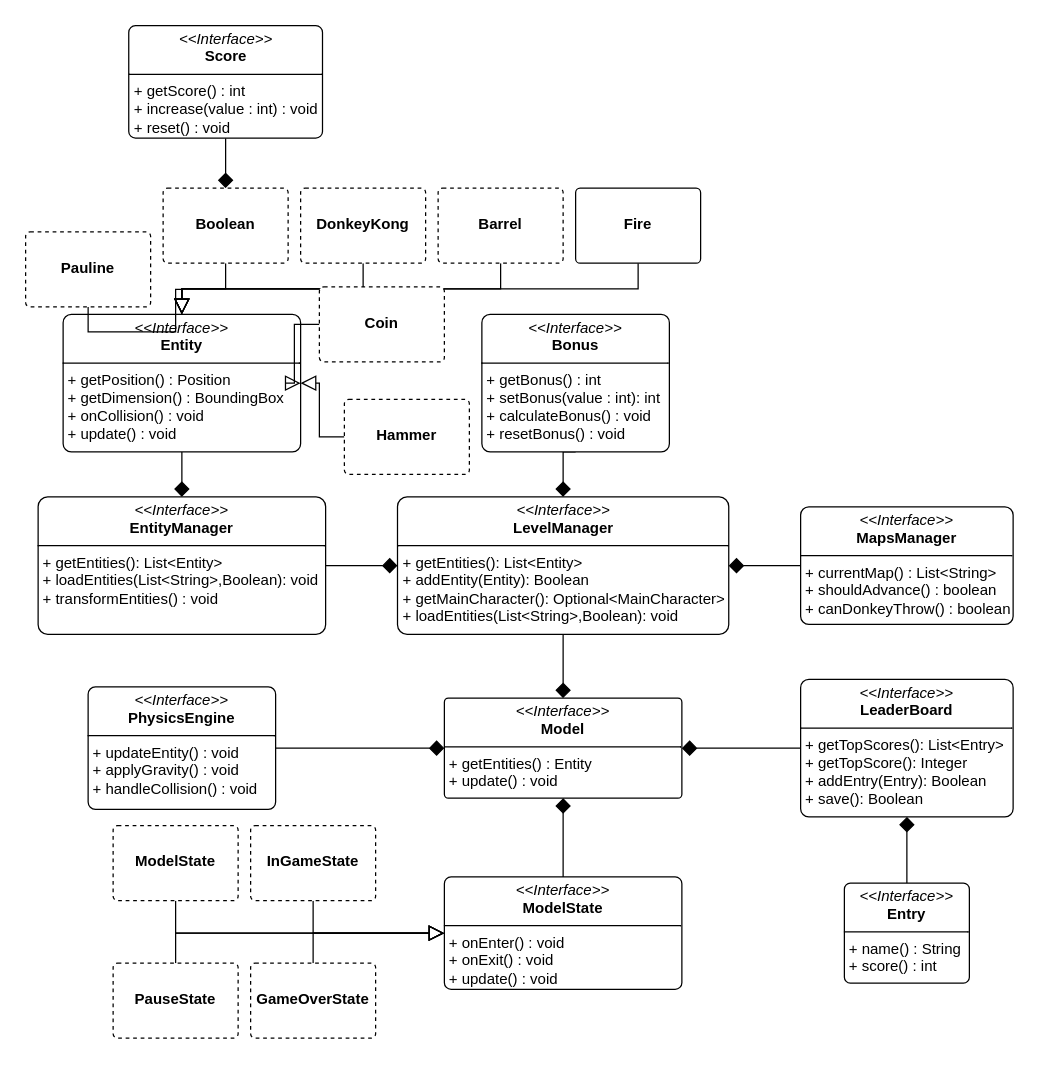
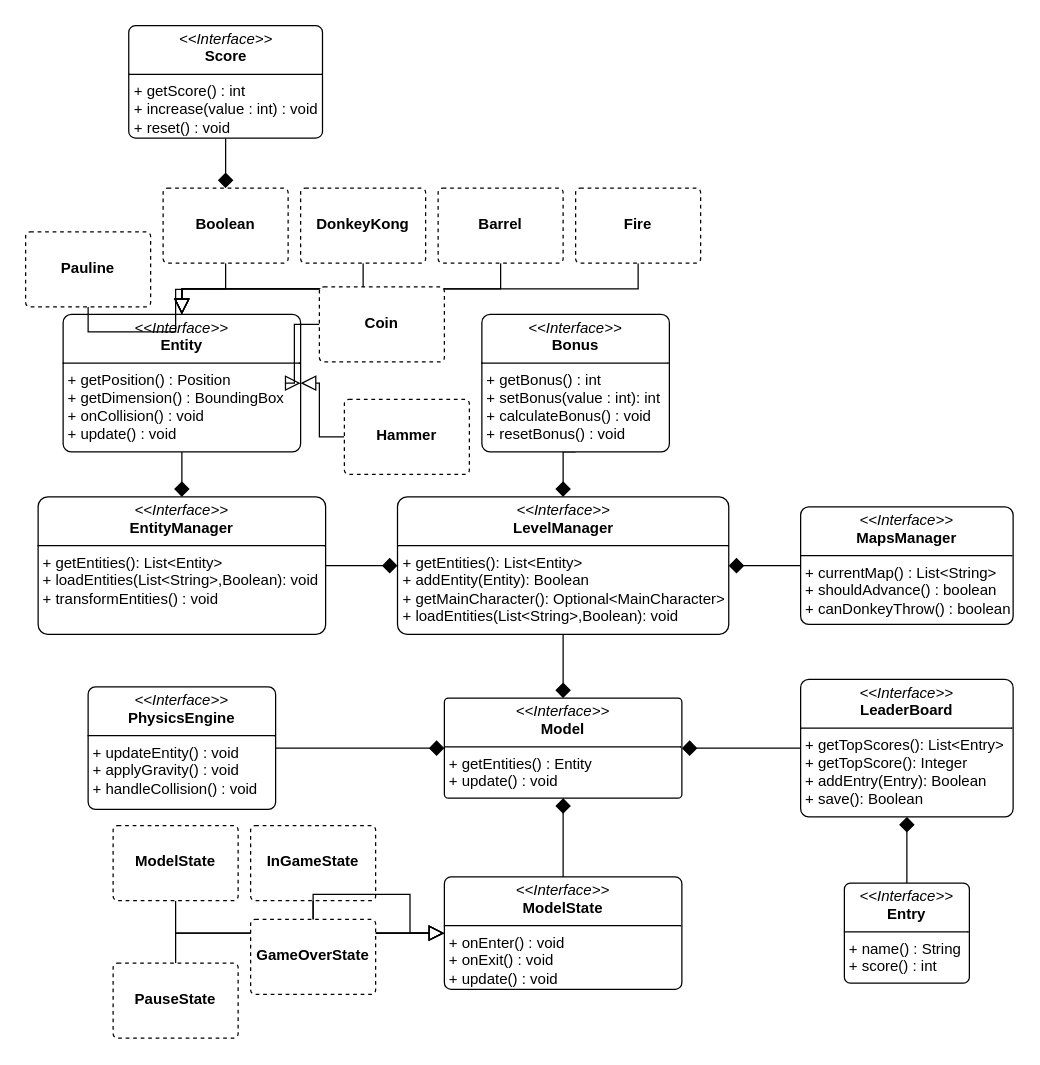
node "Fire": style solid -> dashed
node "GameOverState": moved (313, 1001) -> (313, 957)
